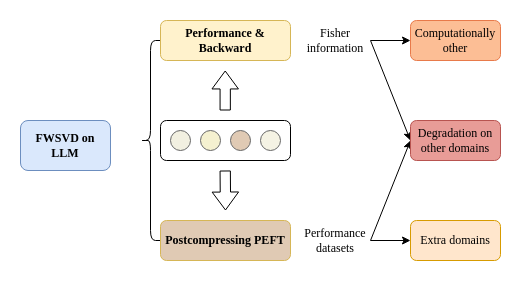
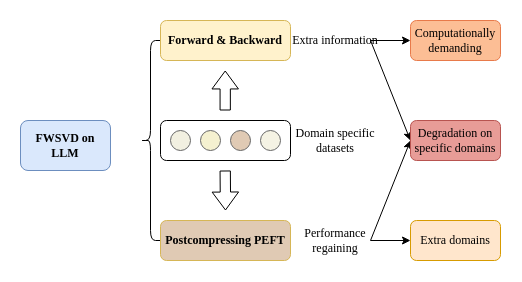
node "Performance & Backward": label "Performance & Backward" -> "Forward & Backward"
node "Fisher information": label "Fisher information" -> "Extra information"
node "Computationally other": label "Computationally other" -> "Computationally demanding"
node "Domain specific datasets": added
node "Degradation on other domains": label "Degradation on other domains" -> "Degradation on specific domains"
node "Performance datasets": label "Performance datasets" -> "Performance regaining"
